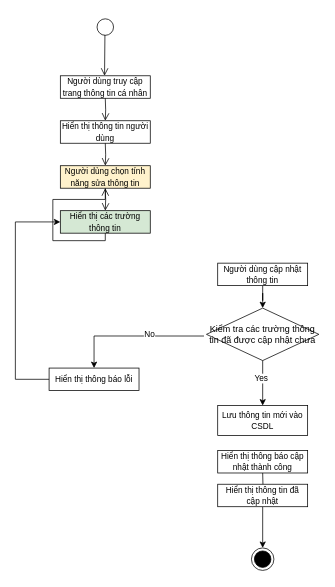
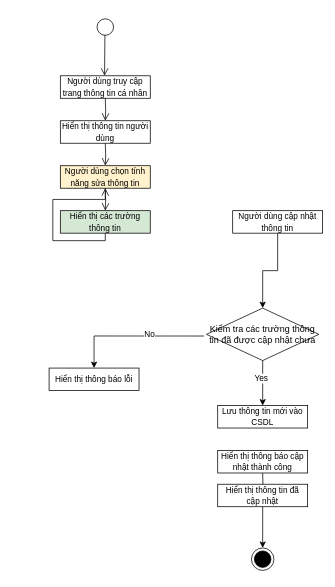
node "Người dùng cập nhật thông tin": moved (263, 274) -> (278, 222)
edge "Hiển thị thông báo lỗi" -> "Hiển thị các trường thông tin": removed
node "Lưu thông tin mới vào CSDL": size 90x30 -> 90x23
